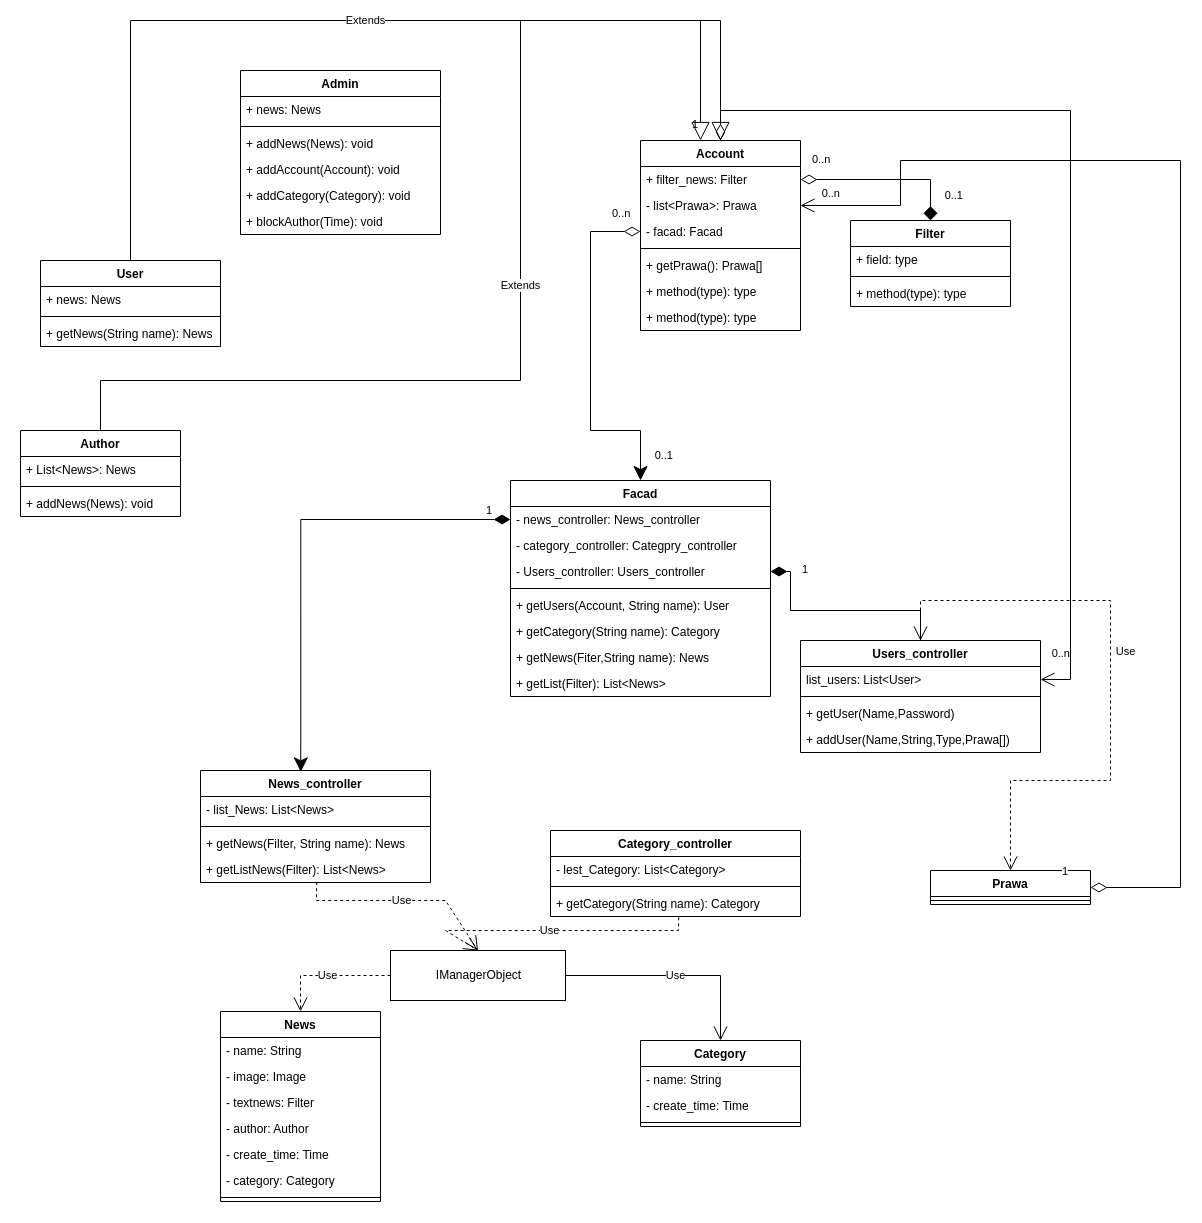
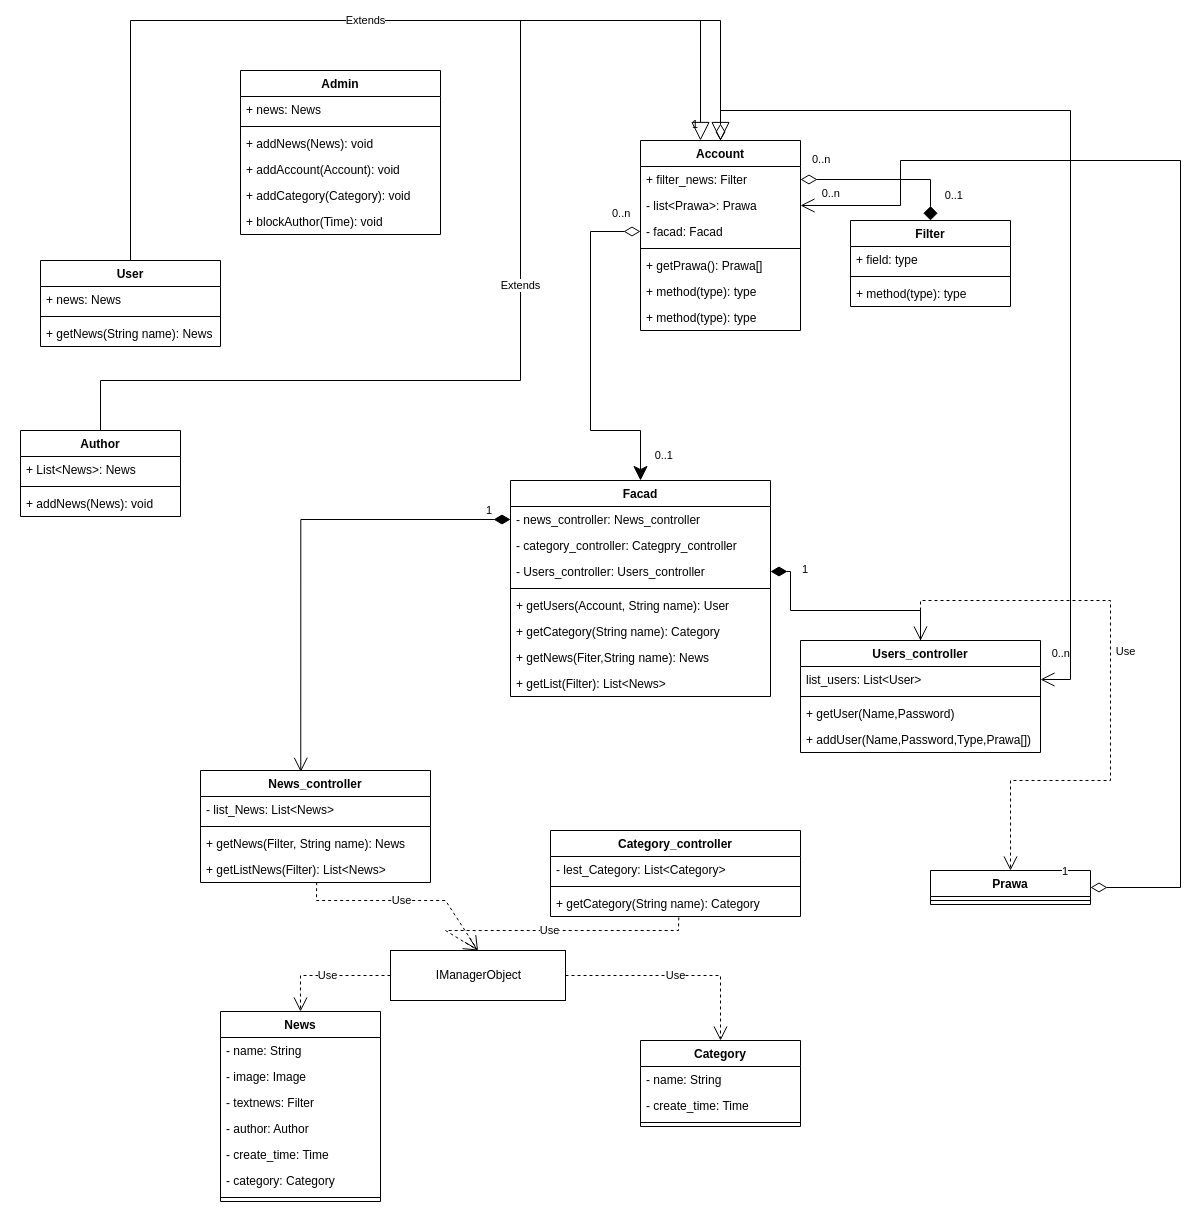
node "+ addUser(Name,String,Type,Prawa[])": label "+ addUser(Name,String,Type,Prawa[])" -> "+ addUser(Name,Password,Type,Prawa[])"
edge "- news_controller: News_controller" -- "News_controller": arrowhead classic -> open
edge "IManagerObject" -> "Category": style solid -> dashed
